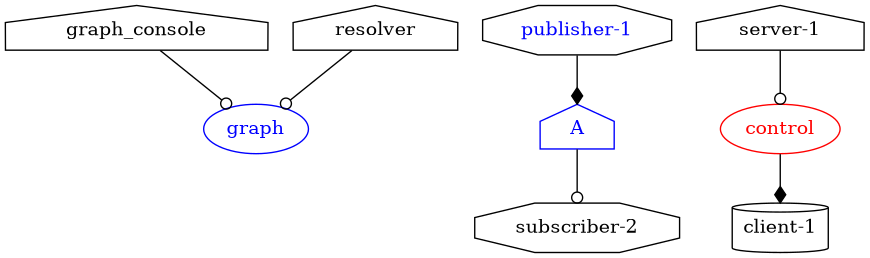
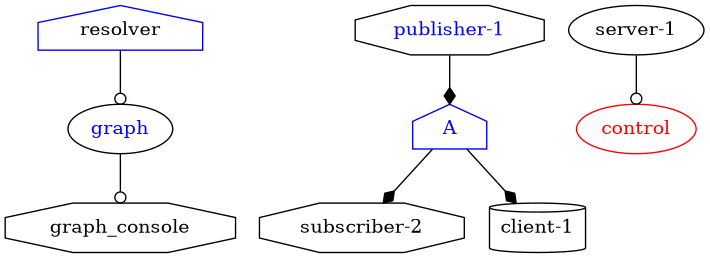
node "graph_console": shape house -> octagon
node "resolver": color black -> blue
node "server-1": shape house -> ellipse
edge "graph_console" -> "graph": reversed
node "graph": color blue -> black
edge "control" -> "client-1": now "A" -> "client-1"
edge "A" -> "subscriber-2": arrowhead odot -> diamond
